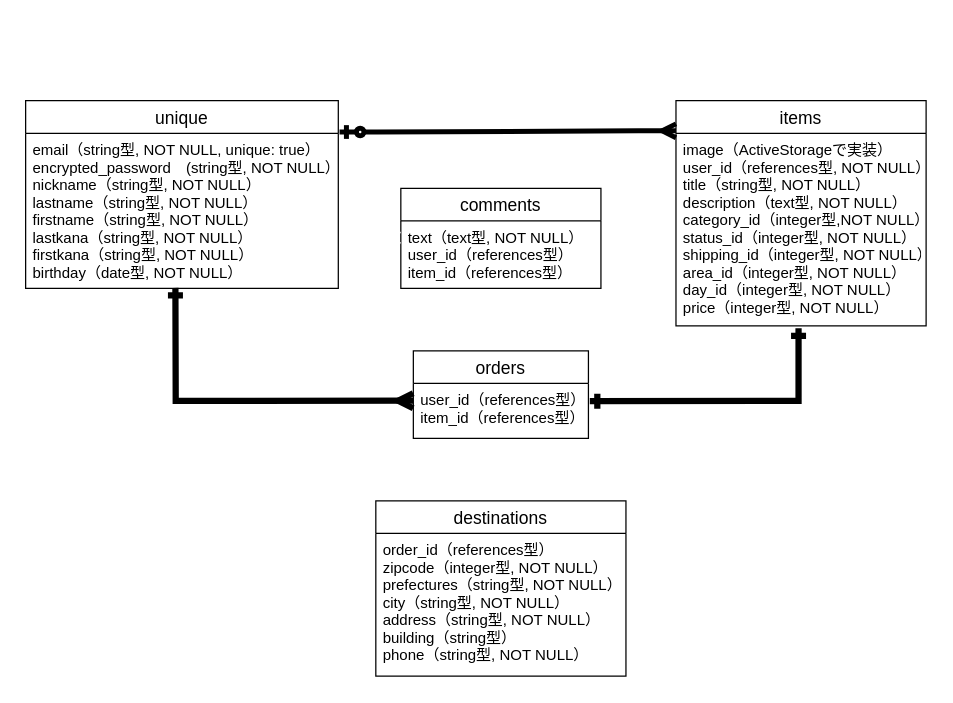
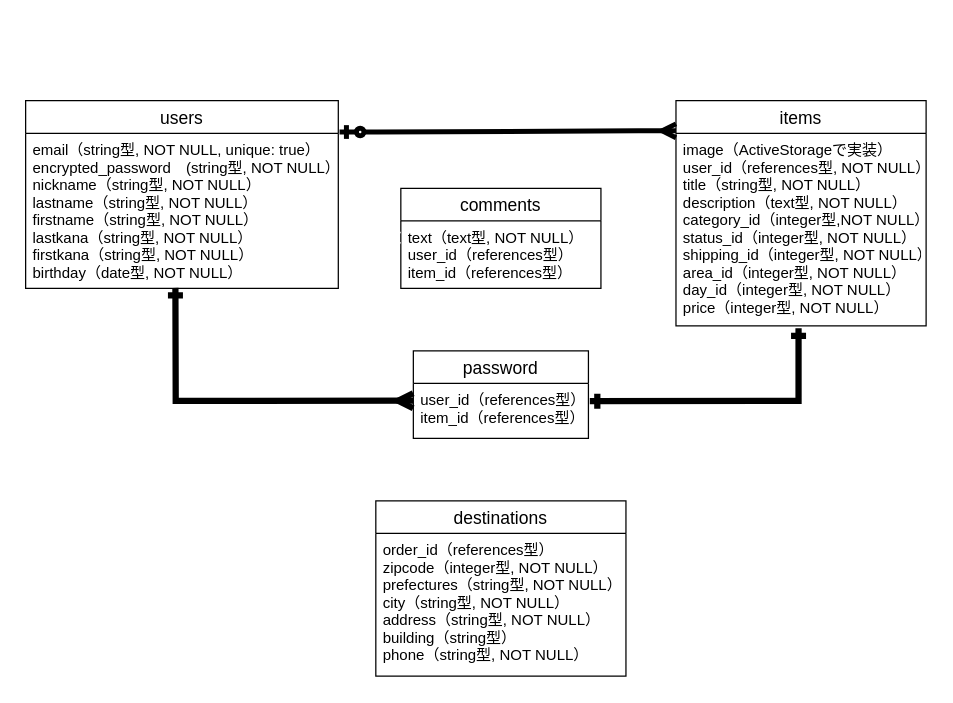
node "unique": label "unique" -> "users"
node "orders": label "orders" -> "password"
